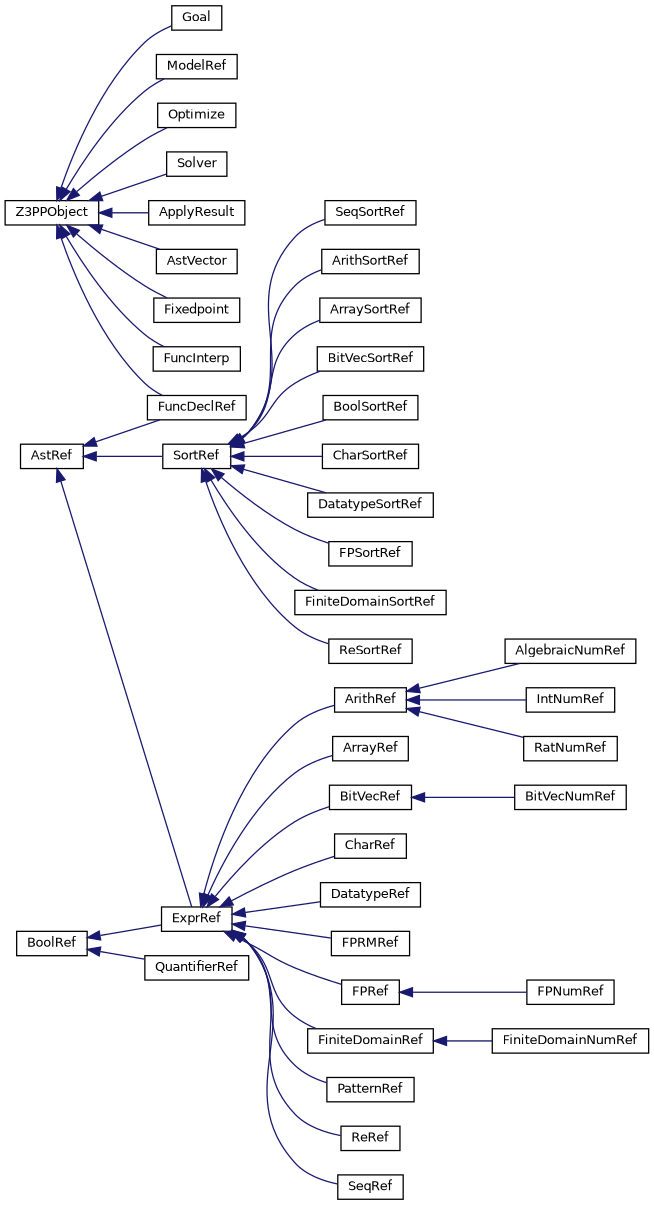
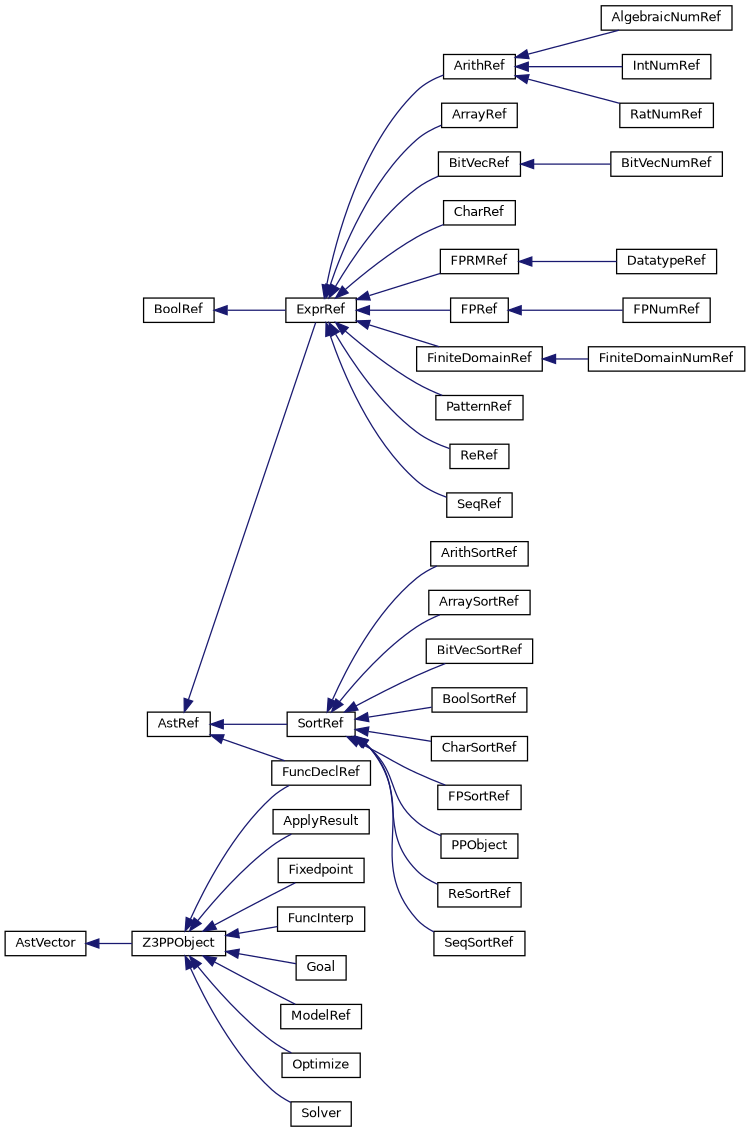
edge "AstVector" -> "Z3PPObject": reversed
node "DatatypeSortRef": removed
node "FiniteDomainSortRef": label "FiniteDomainSortRef" -> "PPObject"
edge "DatatypeRef" -> "ExprRef": now "DatatypeRef" -> "FPRMRef"
node "QuantifierRef": removed
